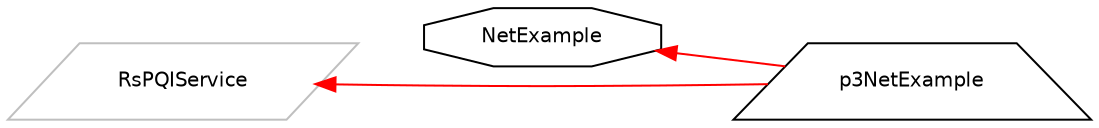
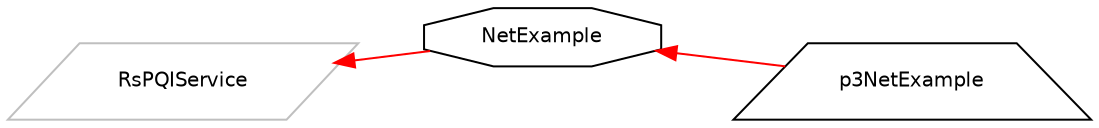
edge "p3NetExample" -> "RsPQIService": now "NetExample" -> "RsPQIService"
